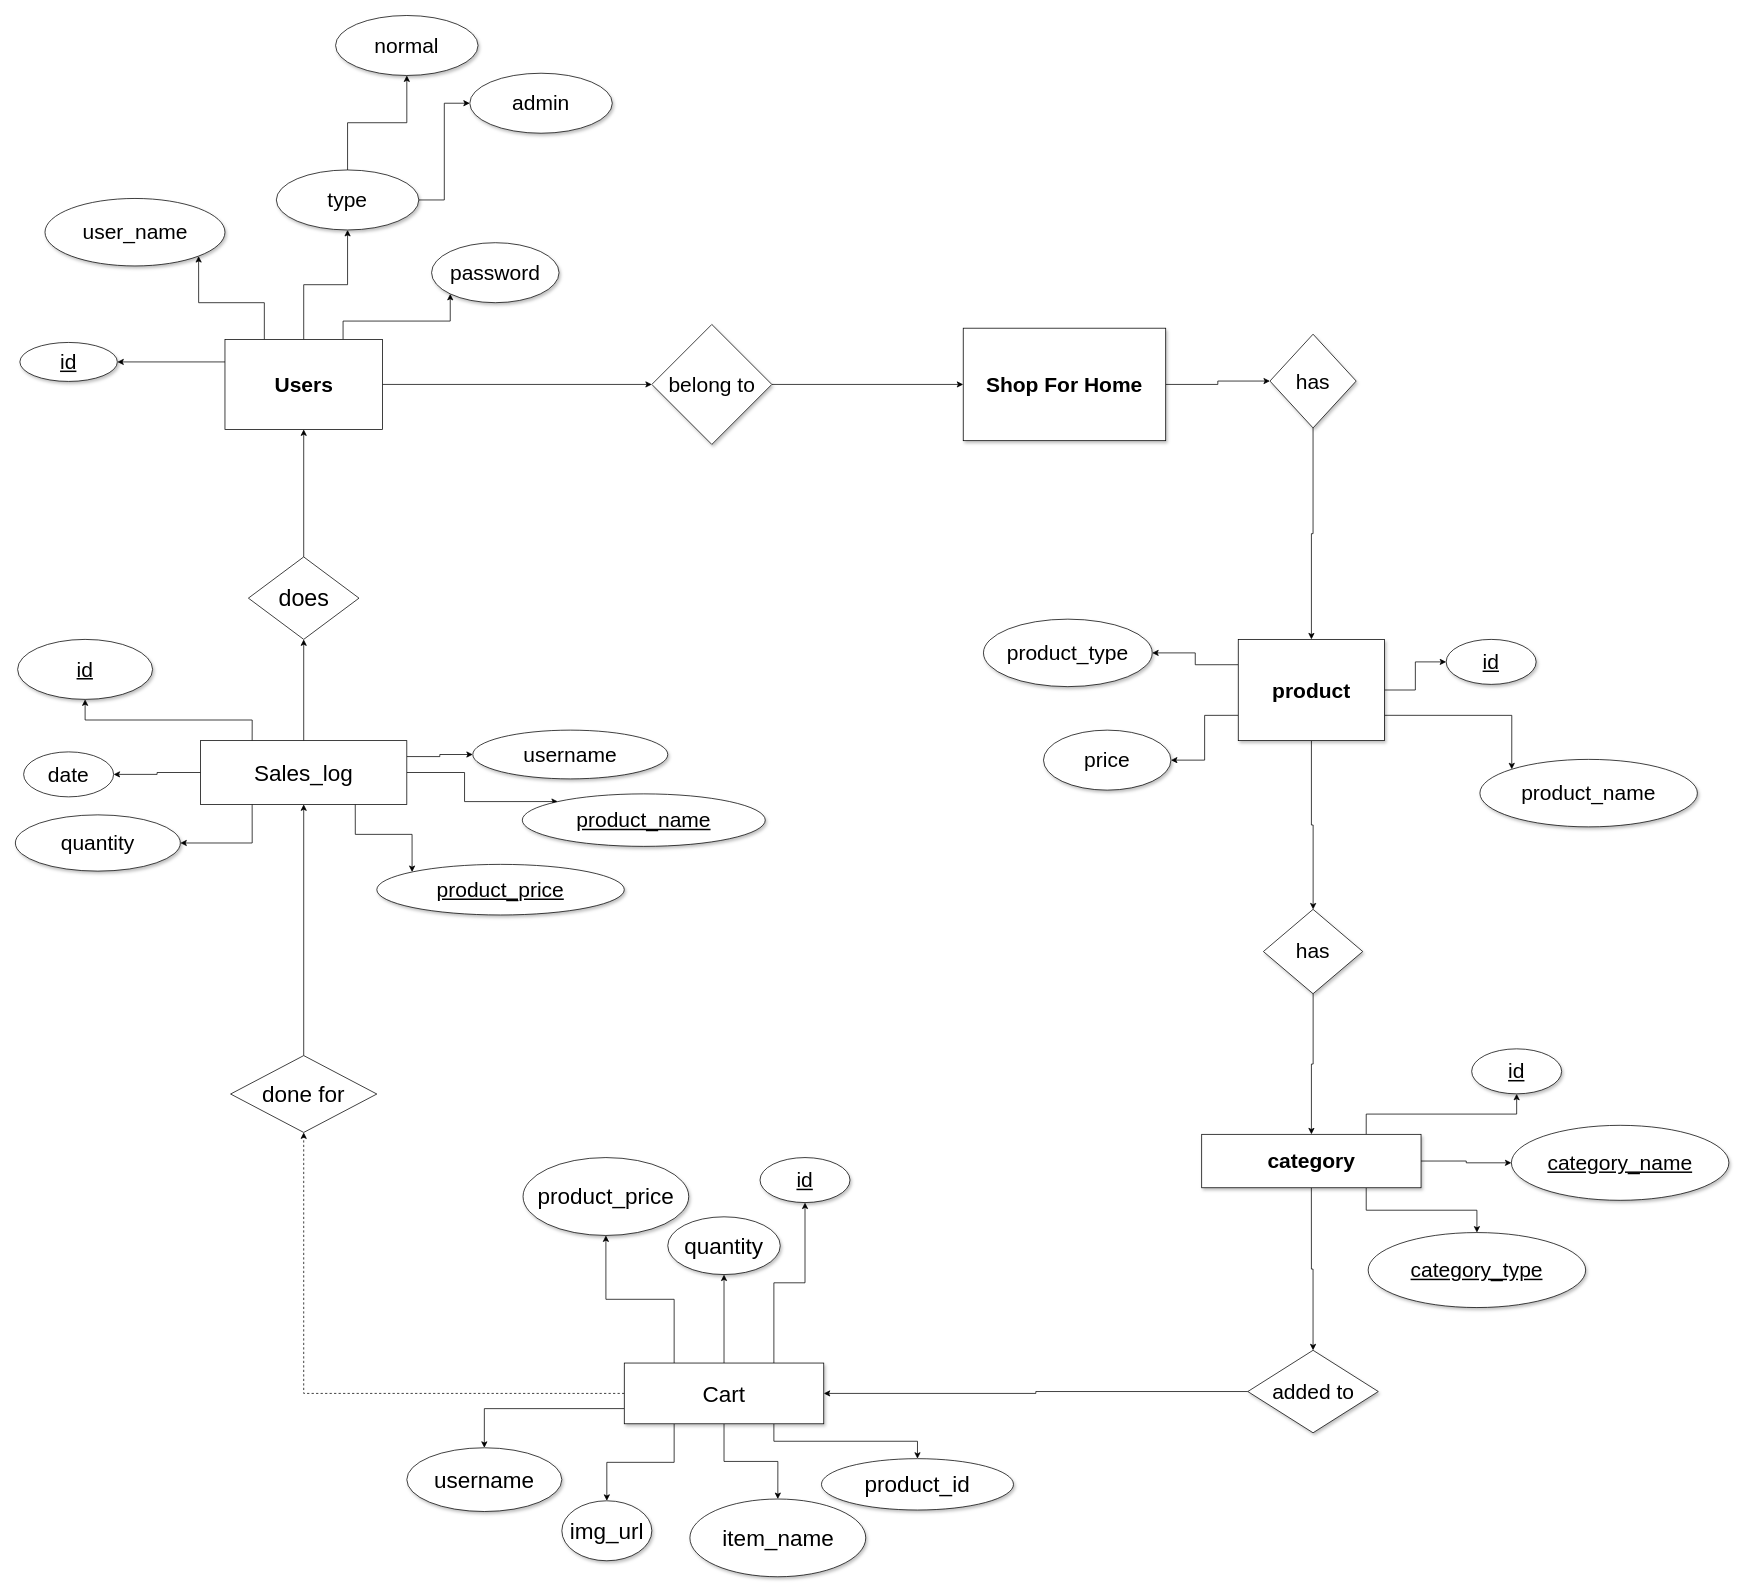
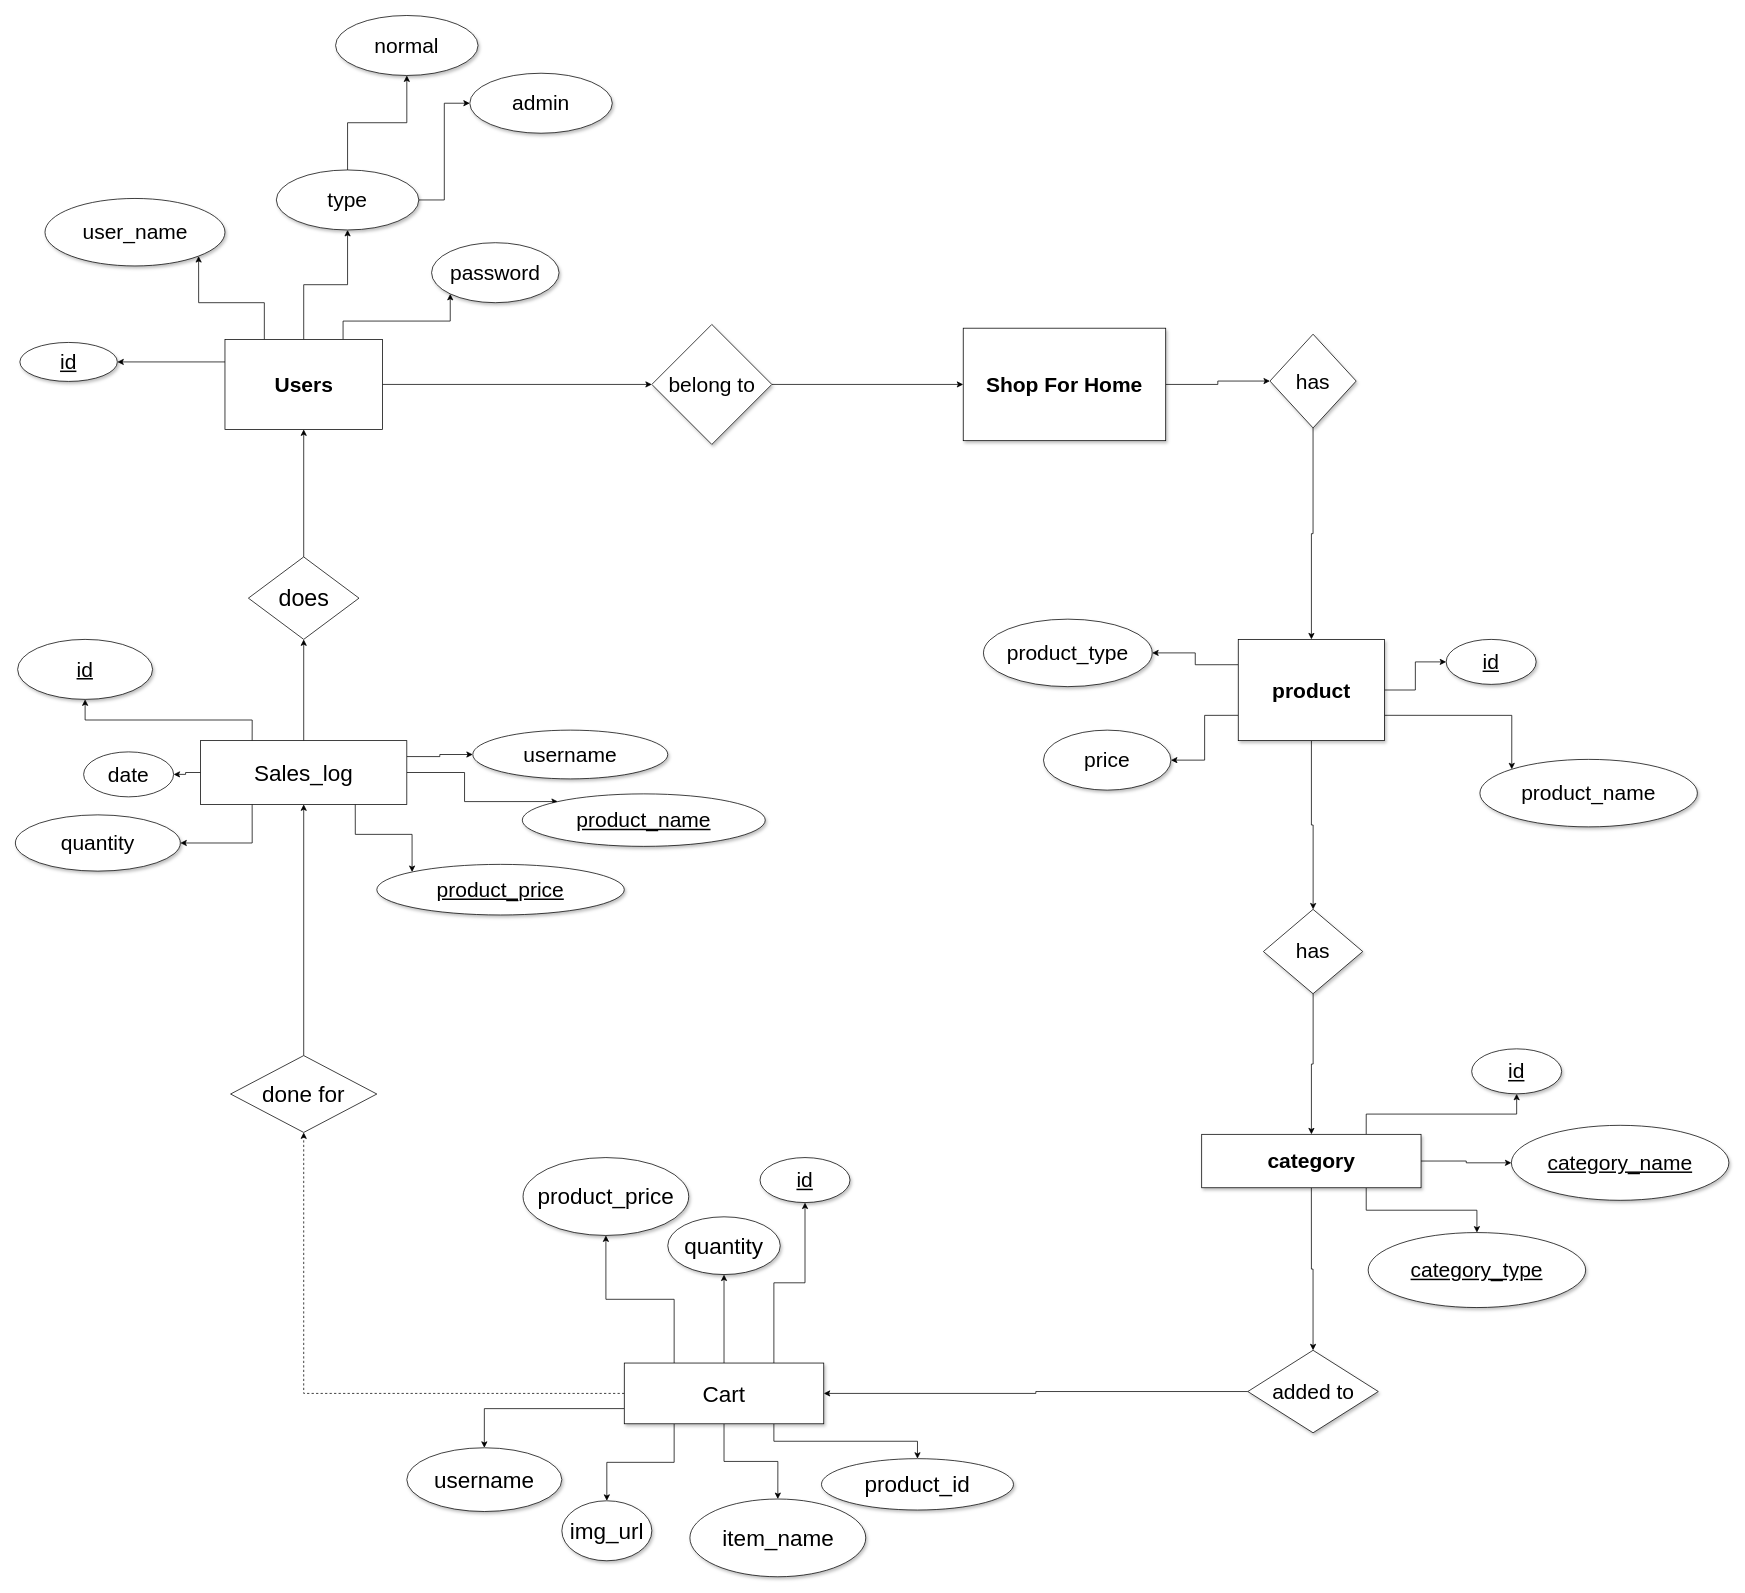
node "date": moved (69, 774) -> (129, 774)
